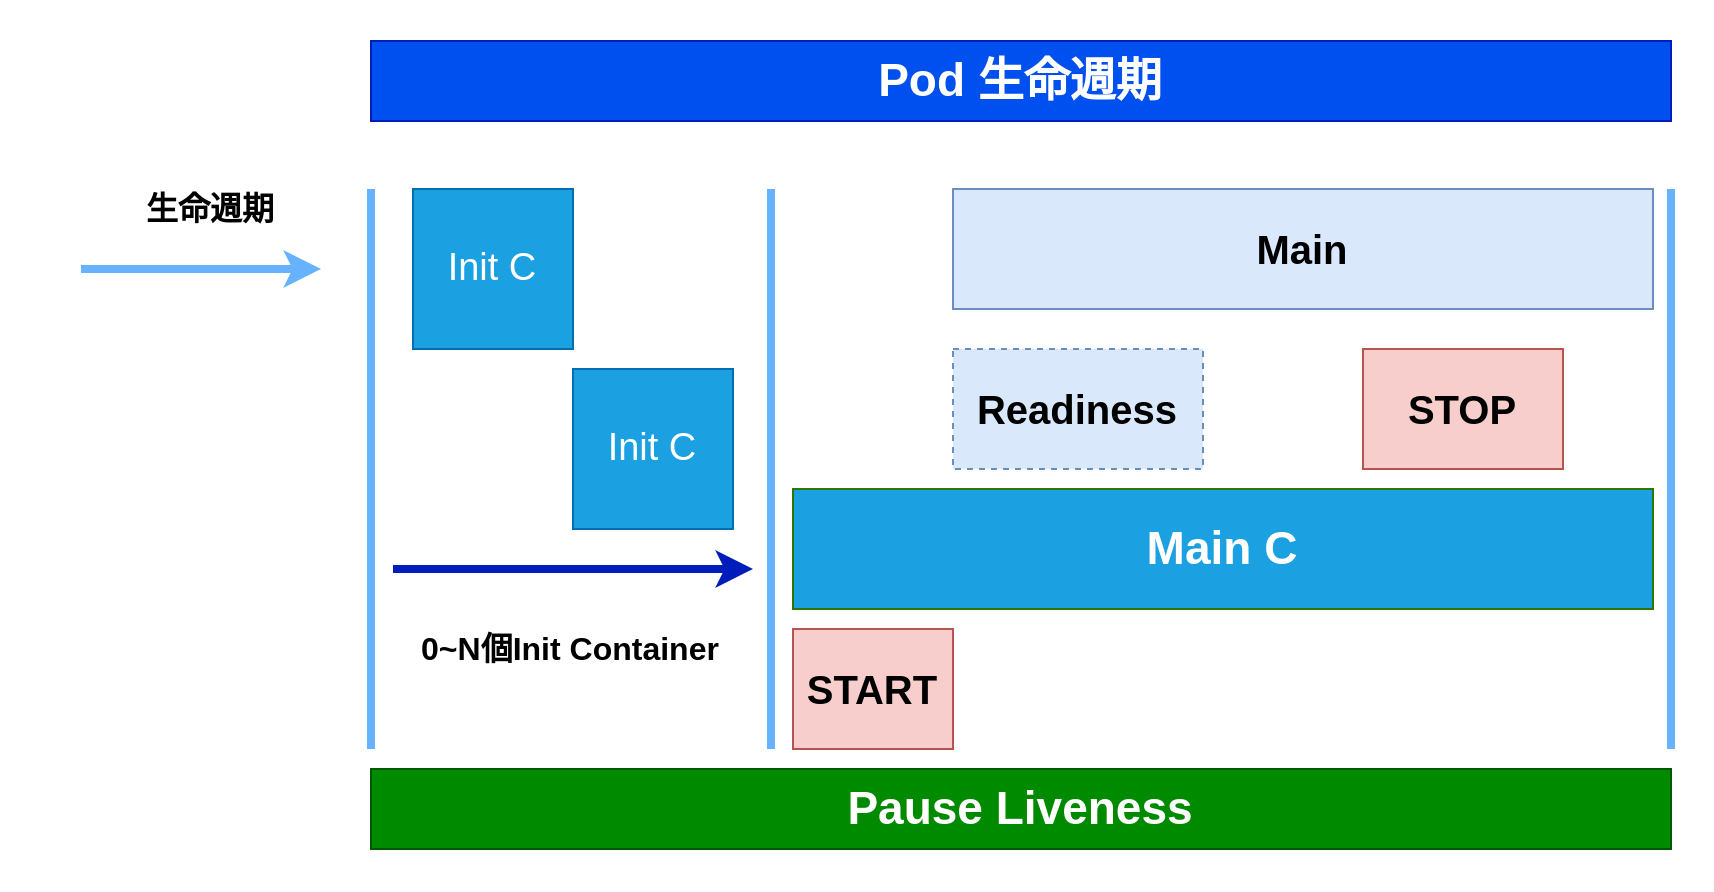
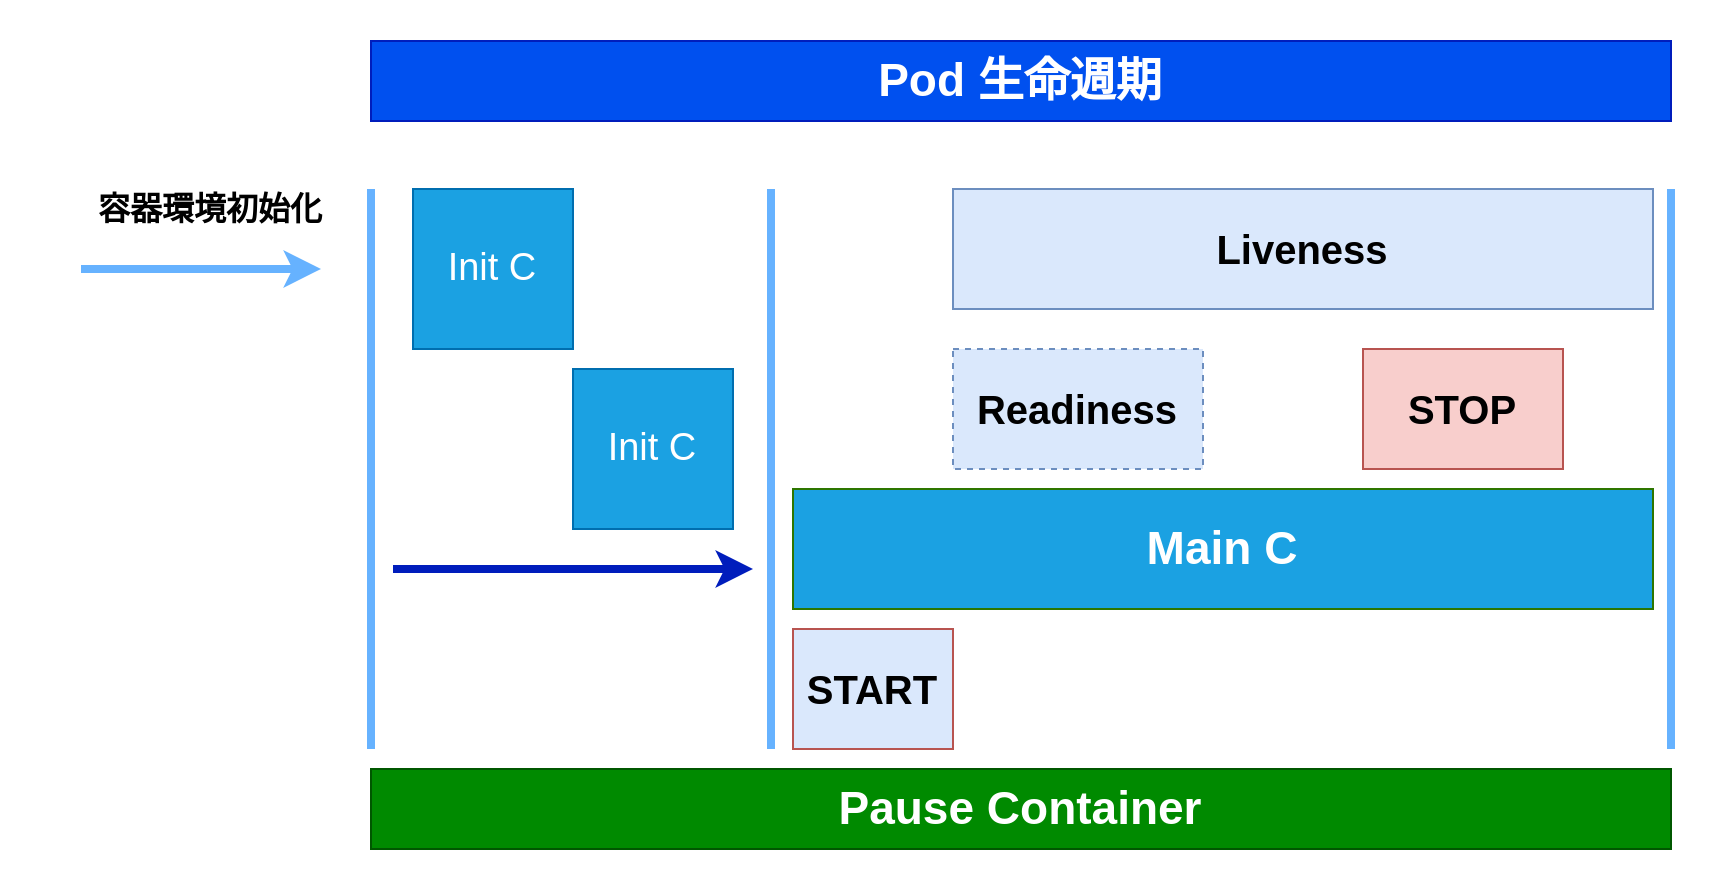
node "生命週期": label "生命週期" -> "容器環境初始化"
node "Main": label "Main" -> "Liveness"
node "0~N個Init Container": removed
node "START": fillcolor #f8cecc -> #dae8fc
node "Pause Liveness": label "Pause Liveness" -> "Pause Container"
